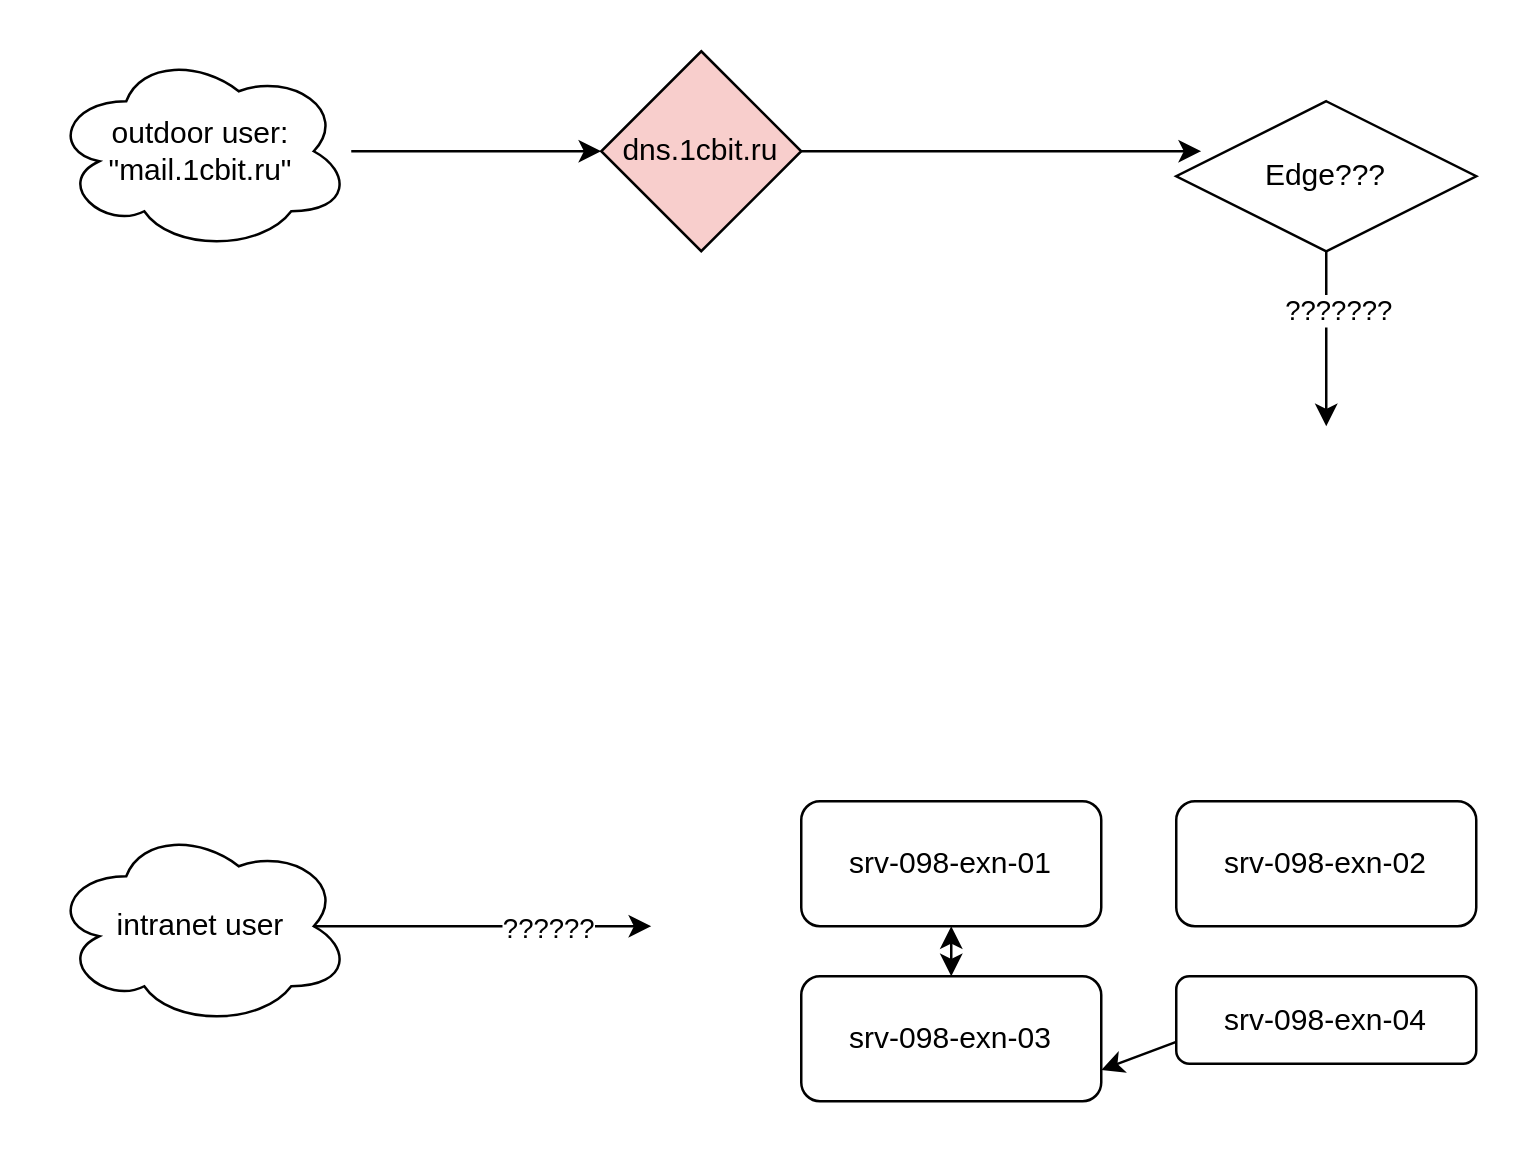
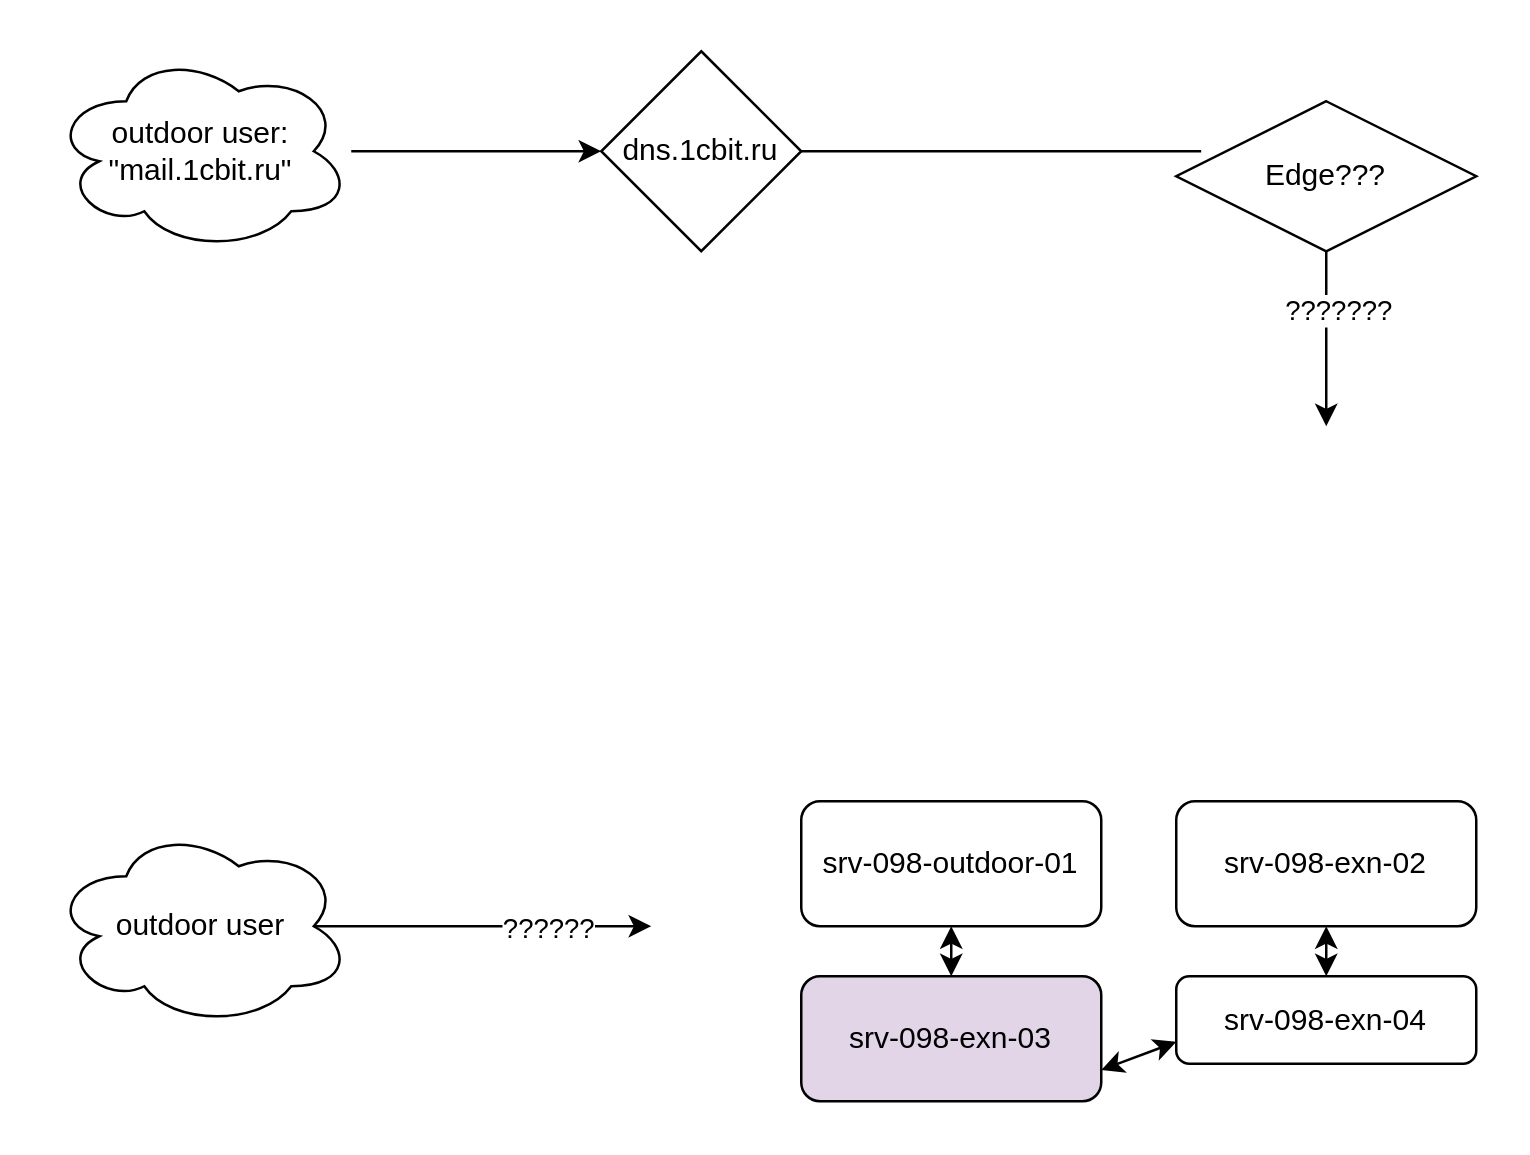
node "dns.1cbit.ru": fillcolor #f8cecc -> #ffffff
edge "dns.1cbit.ru" -> "Edge???": arrowhead classic -> none
node "srv-098-exn-01": label "srv-098-exn-01" -> "srv-098-outdoor-01"
node "intranet user": label "intranet user" -> "outdoor user"
edge "srv-098-exn-02" -- "srv-098-exn-04": added
node "srv-098-exn-03": fillcolor #ffffff -> #e1d5e7
edge "srv-098-exn-04" -> "srv-098-exn-03": arrowhead none -> classic
